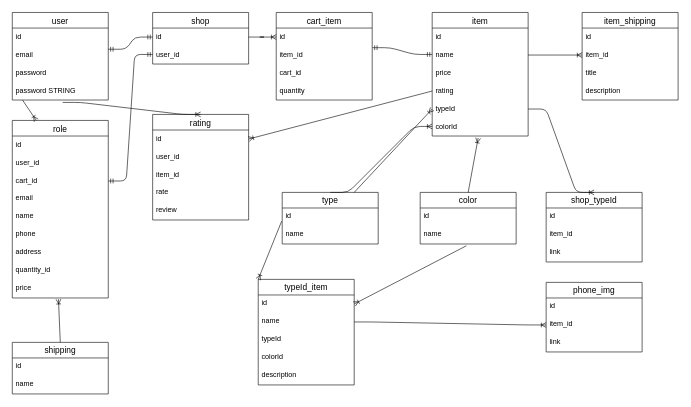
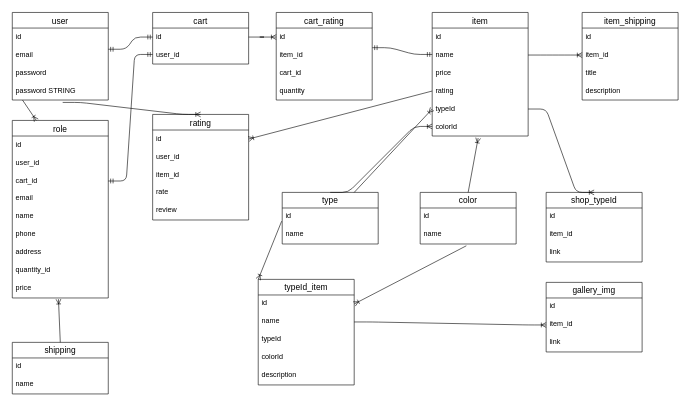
node "shop": label "shop" -> "cart"
node "cart_item": label "cart_item" -> "cart_rating"
node "phone_img": label "phone_img" -> "gallery_img"
